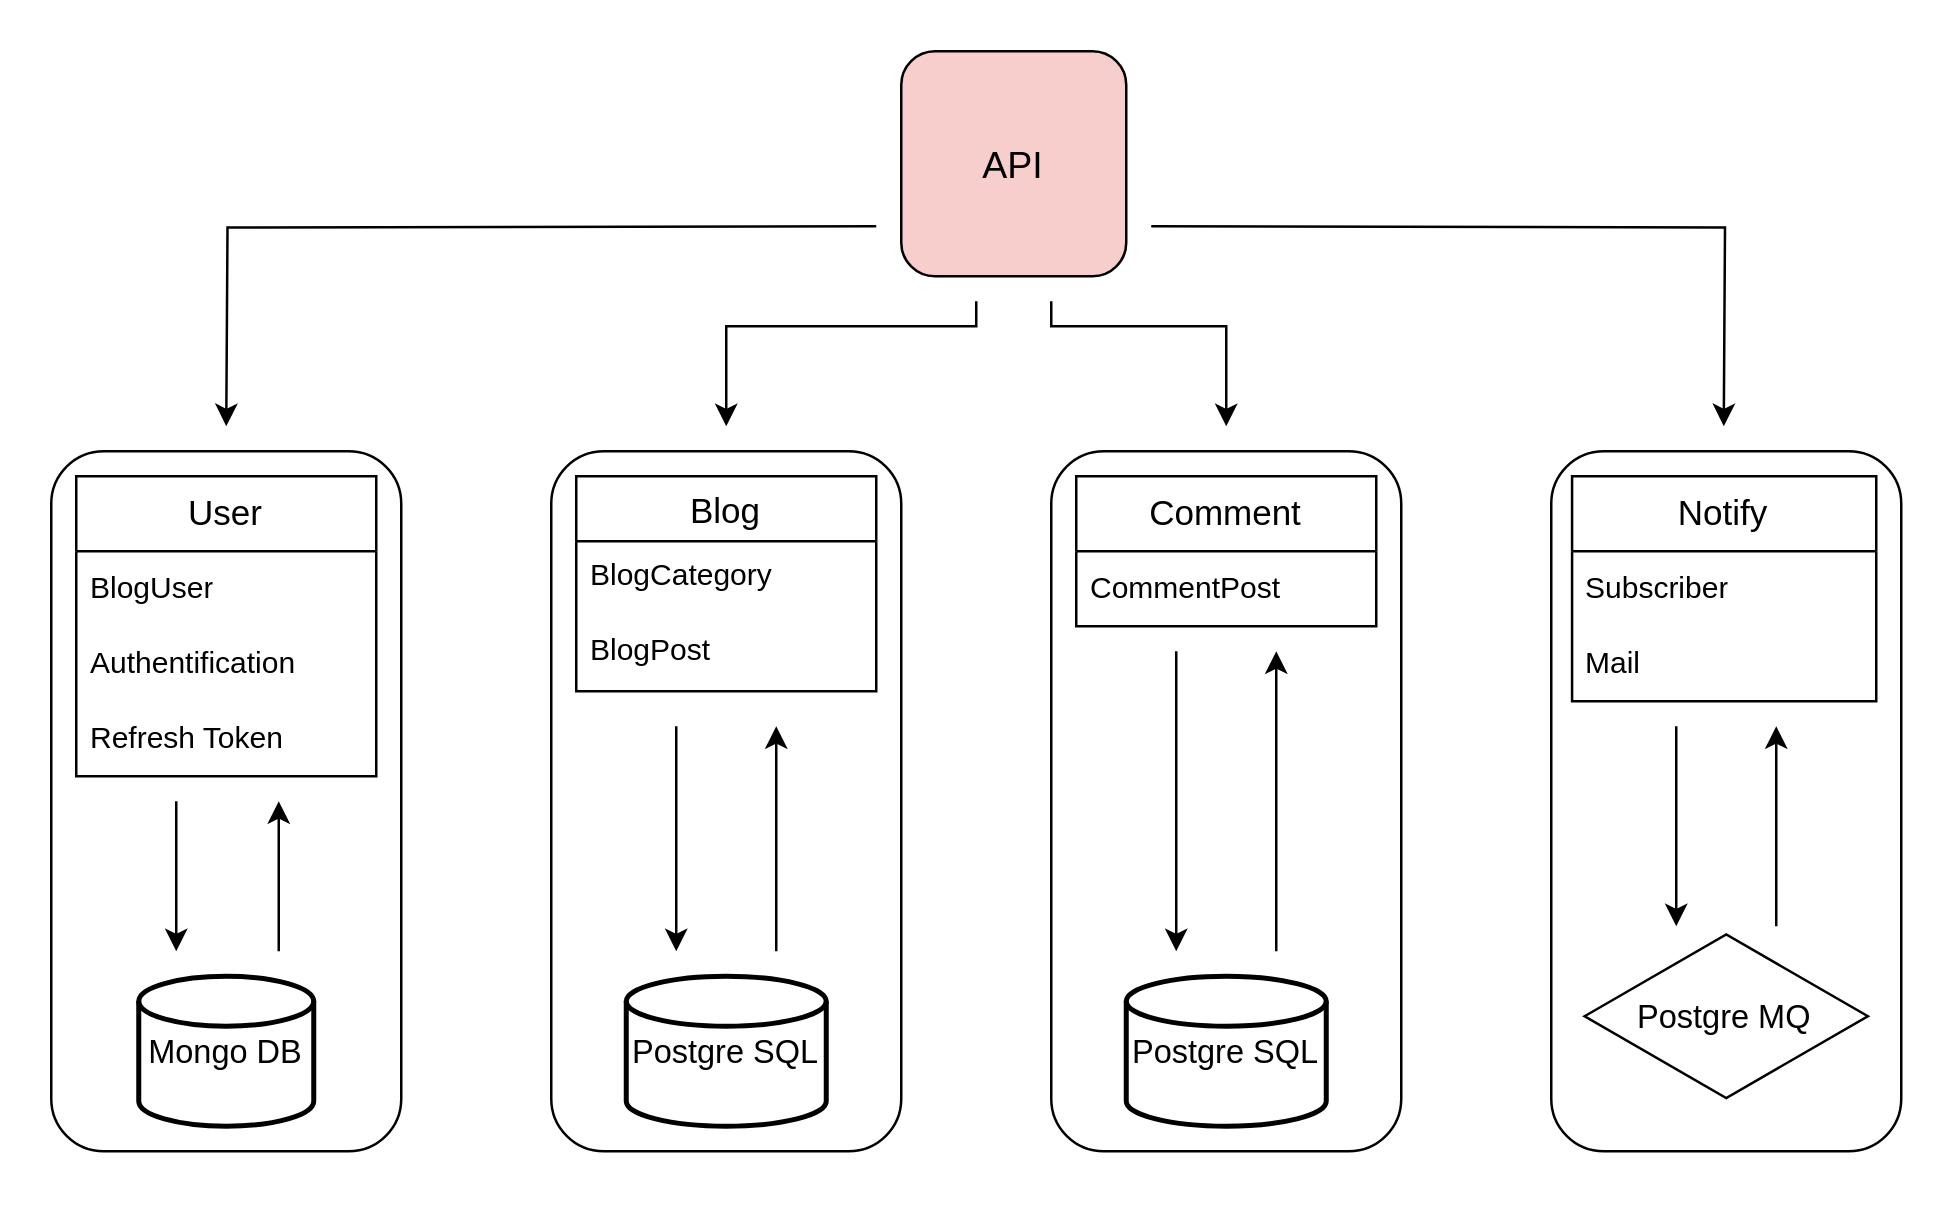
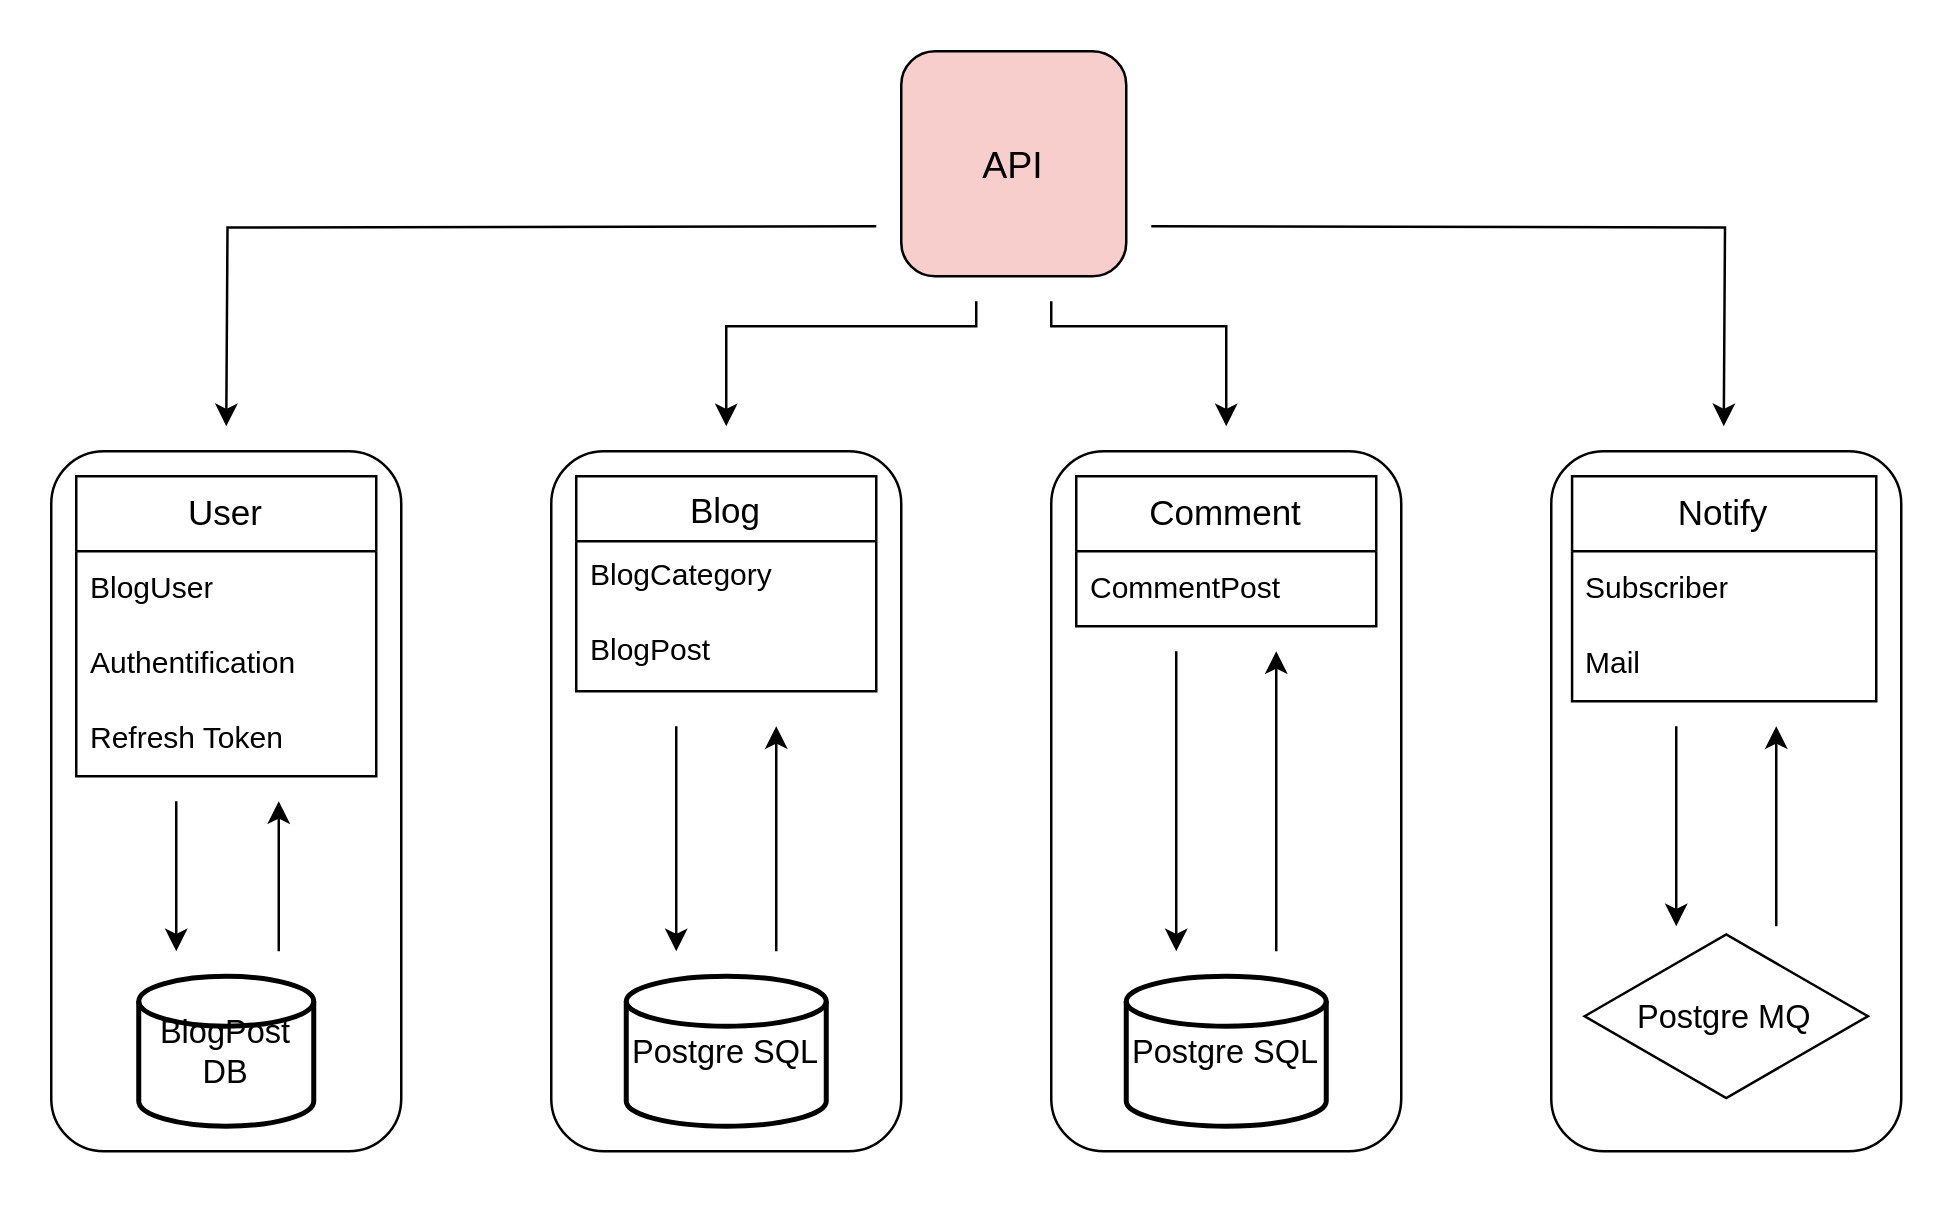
node "Mongo DB": label "Mongo DB" -> "BlogPost DB"
